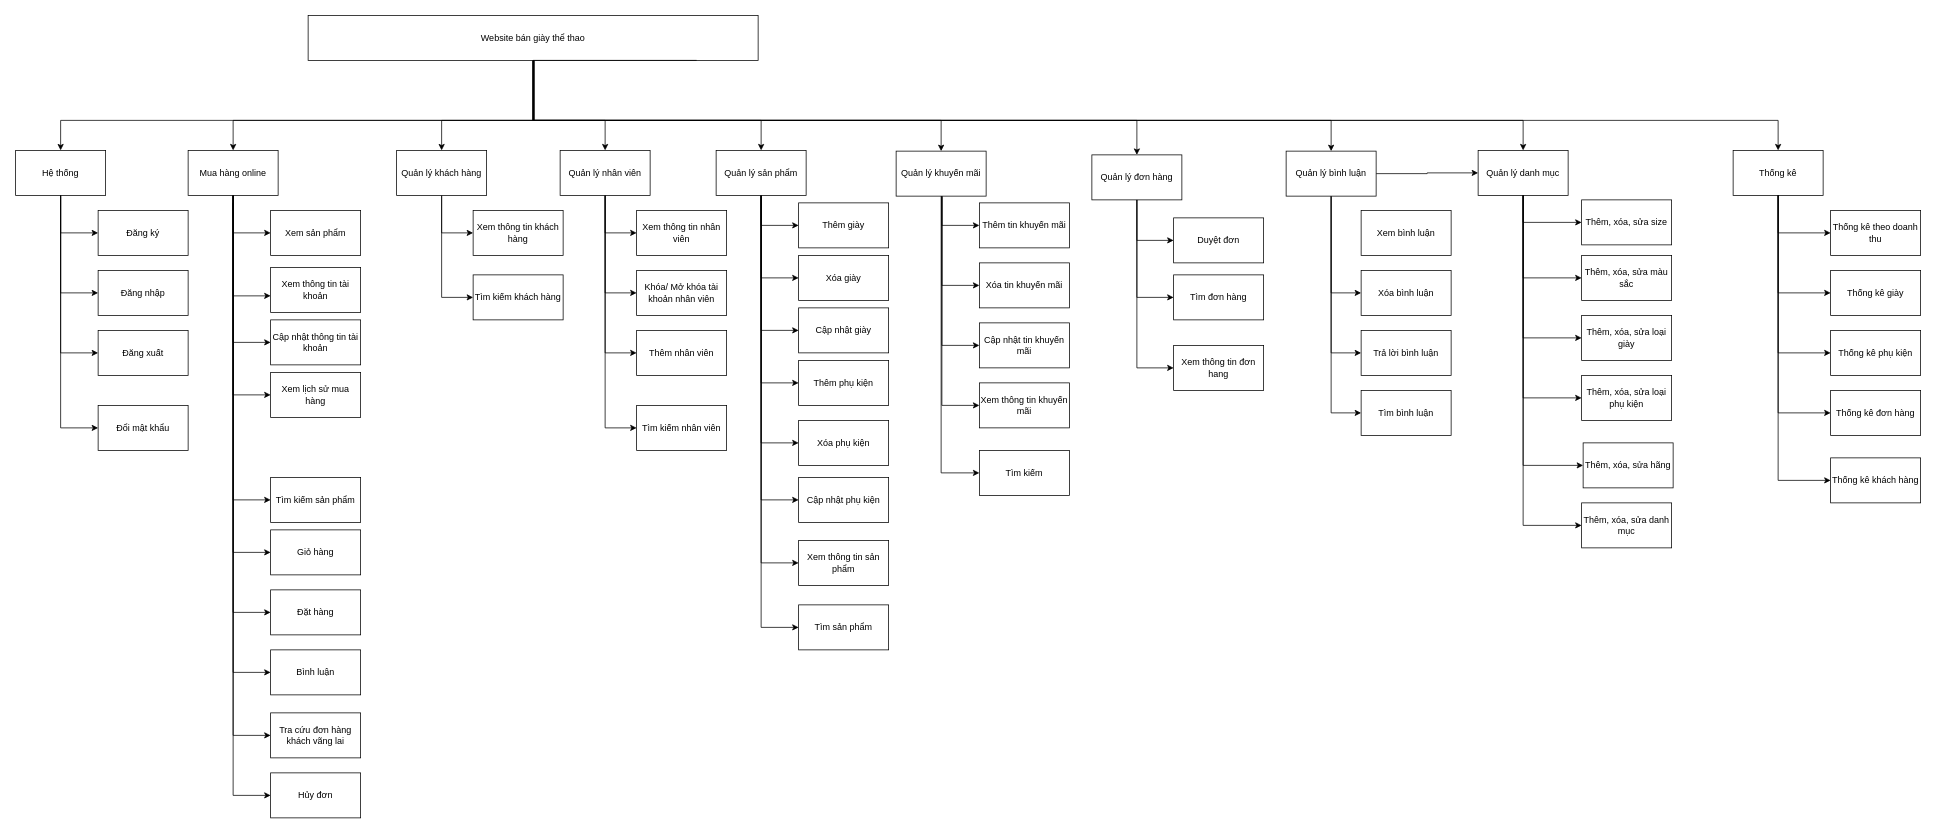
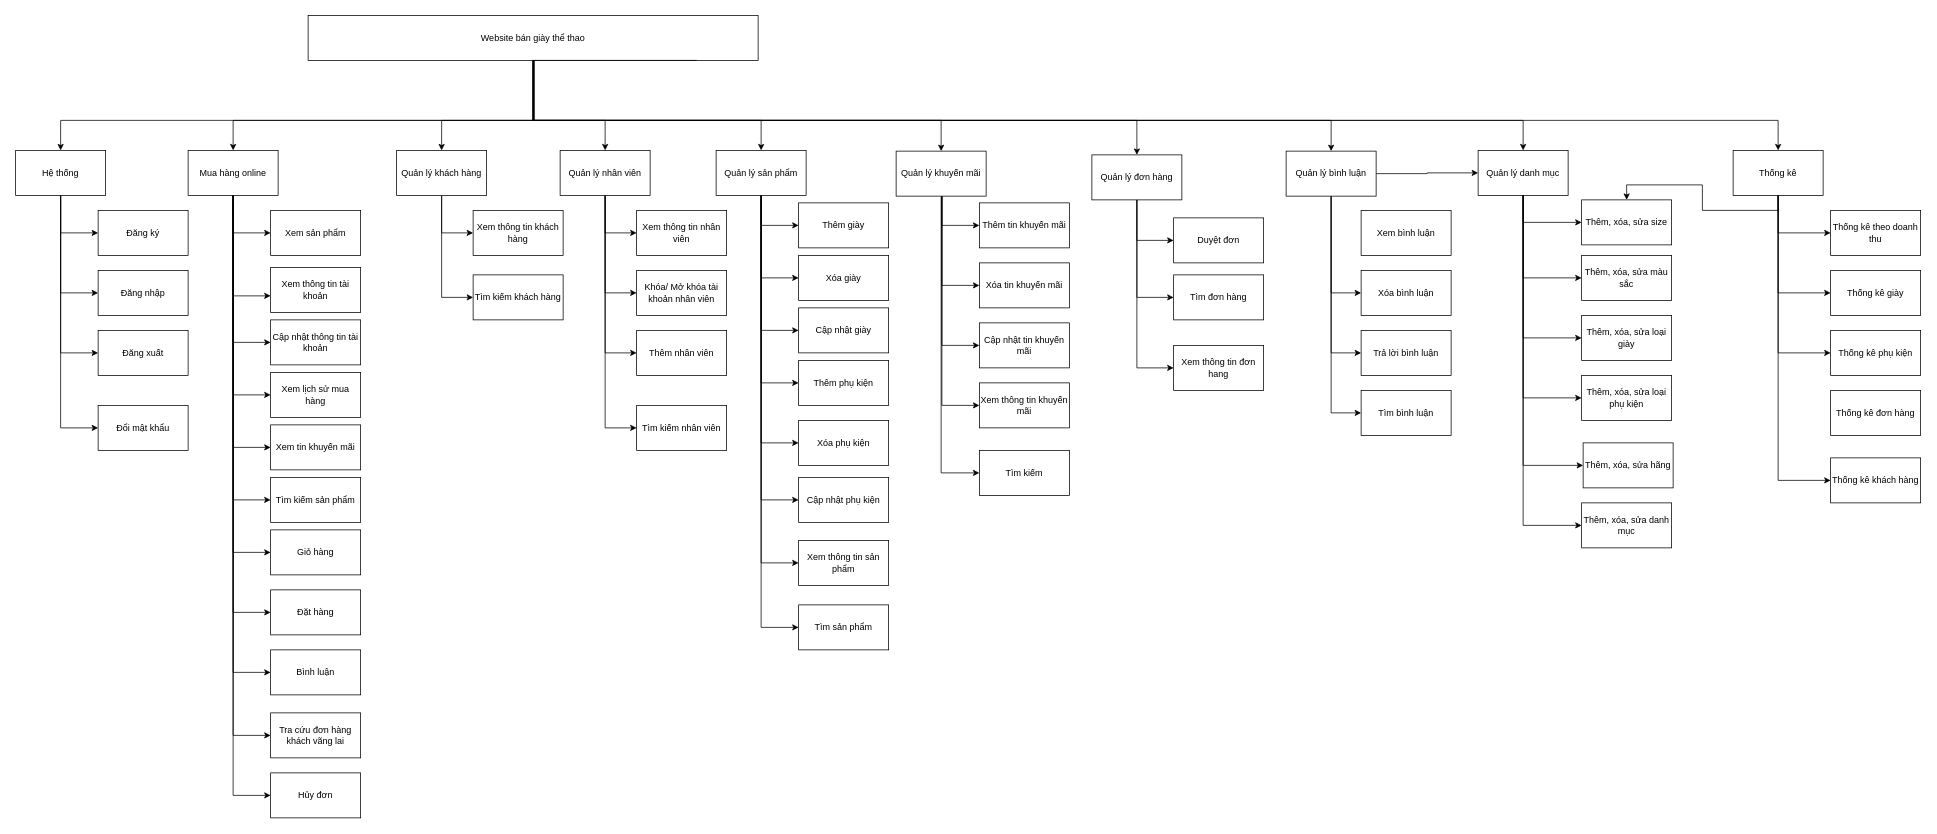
edge "Thống kê" -> "Thống kê đơn hàng": now "Thống kê" -> "Thêm, xóa, sửa size"
edge "Mua hàng online" -> "Xem tin khuyến mãi": added
node "Xem tin khuyến mãi": added
